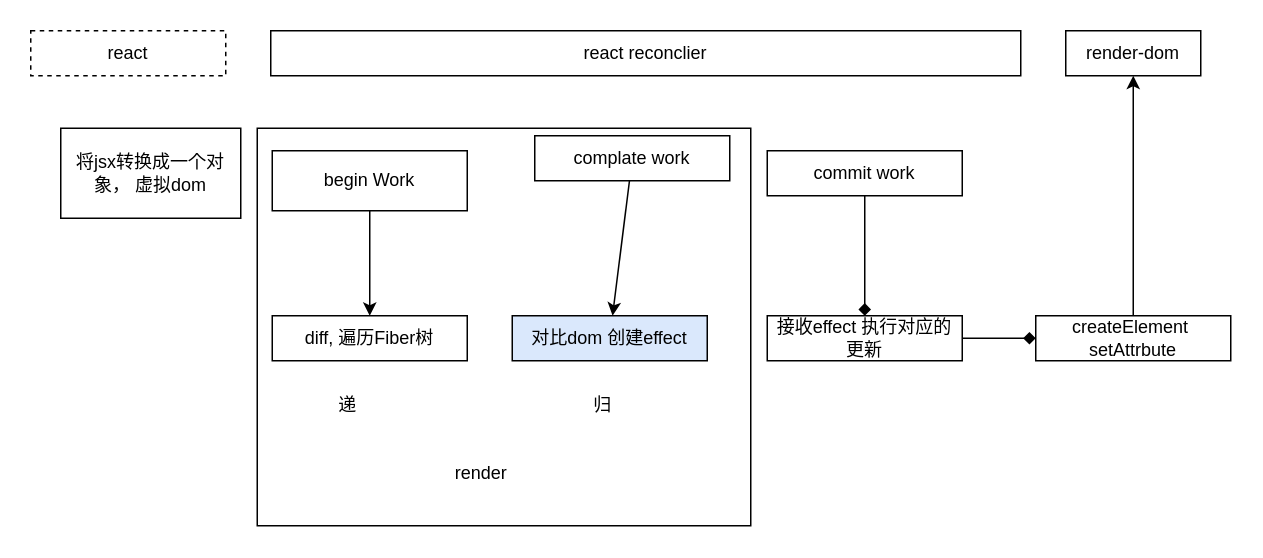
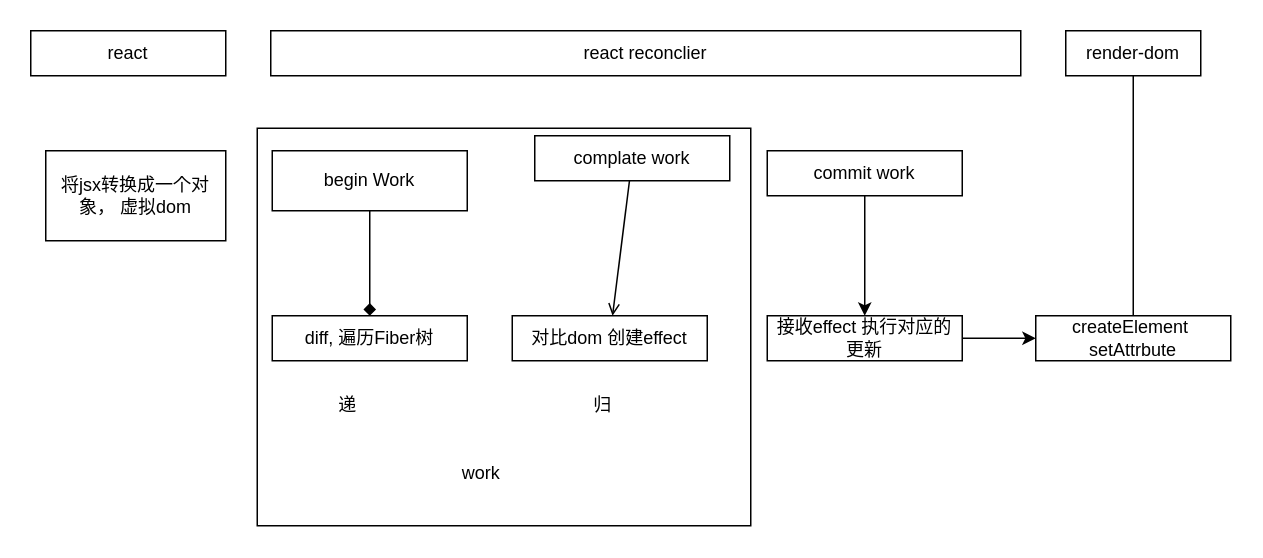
node "react": style dashed -> solid
edge "createElement setAttrbute" -> "render-dom": arrowhead classic -> none
node "将jsx转换成一个对象， 虚拟dom": moved (151, 173) -> (136, 196)
edge "commit work" -> "接收effect 执行对应的更新": arrowhead diamond -> classic
edge "begin Work" -> "diff, 遍历Fiber树": arrowhead classic -> diamond
edge "complate work" -> "对比dom 创建effect": arrowhead classic -> open
node "对比dom 创建effect": fillcolor #dae8fc -> #ffffff
edge "接收effect 执行对应的更新" -> "createElement setAttrbute": arrowhead diamond -> classic
node "render": label "render" -> "work"
